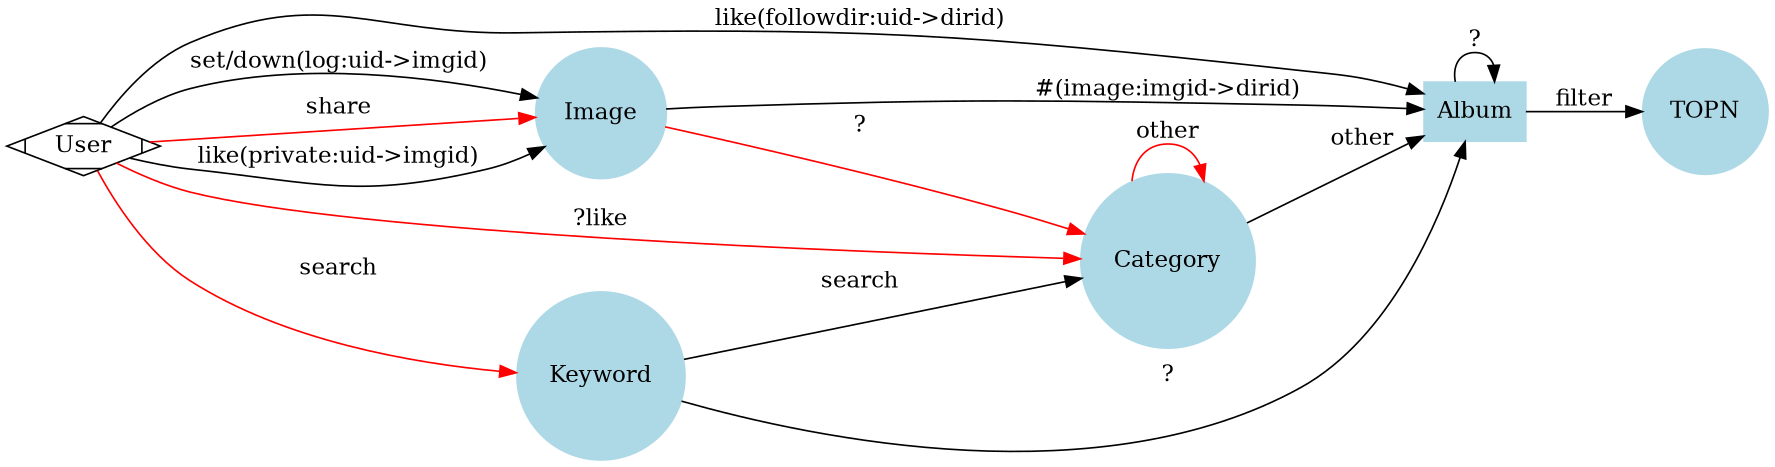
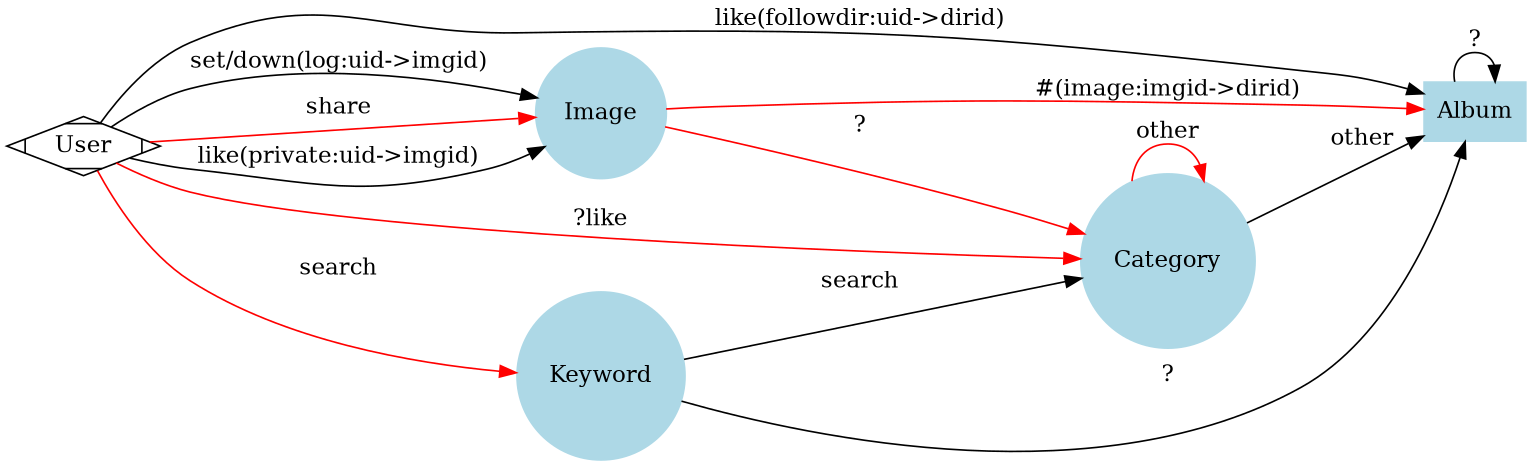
edge "Image" -> "Album": color black -> red
node "TOPN": removed
